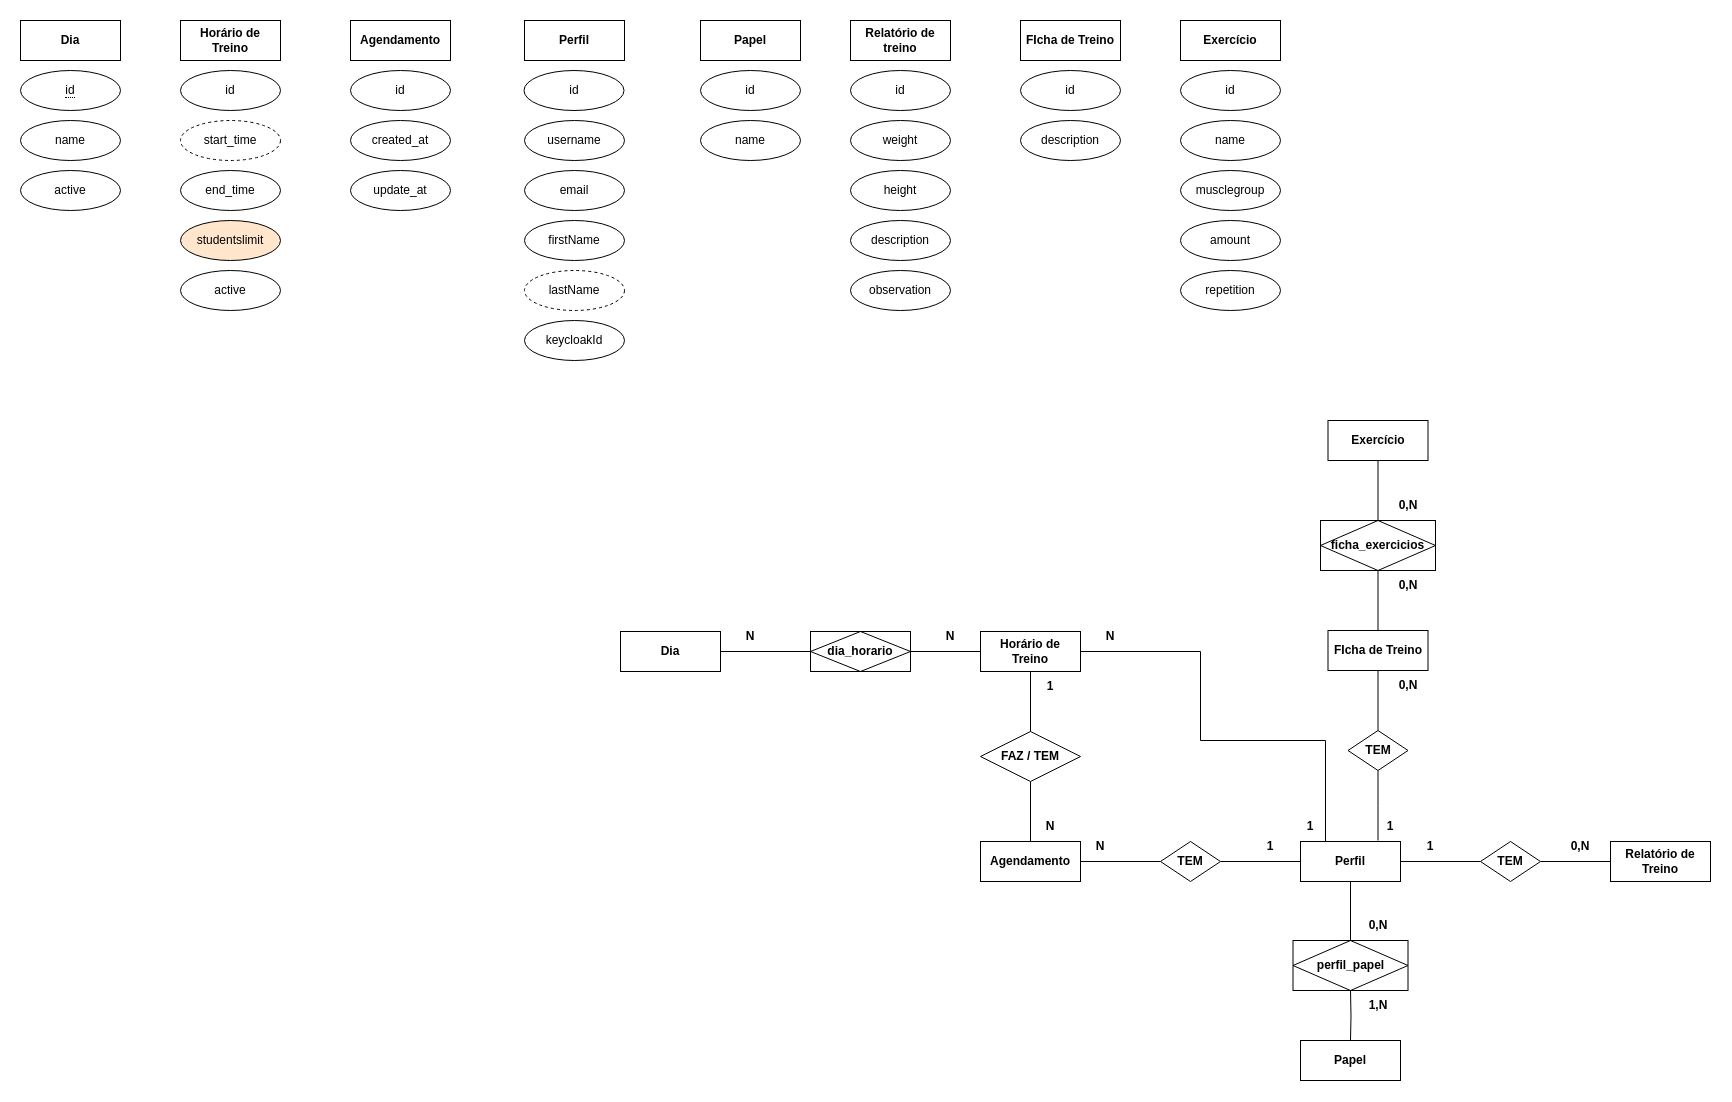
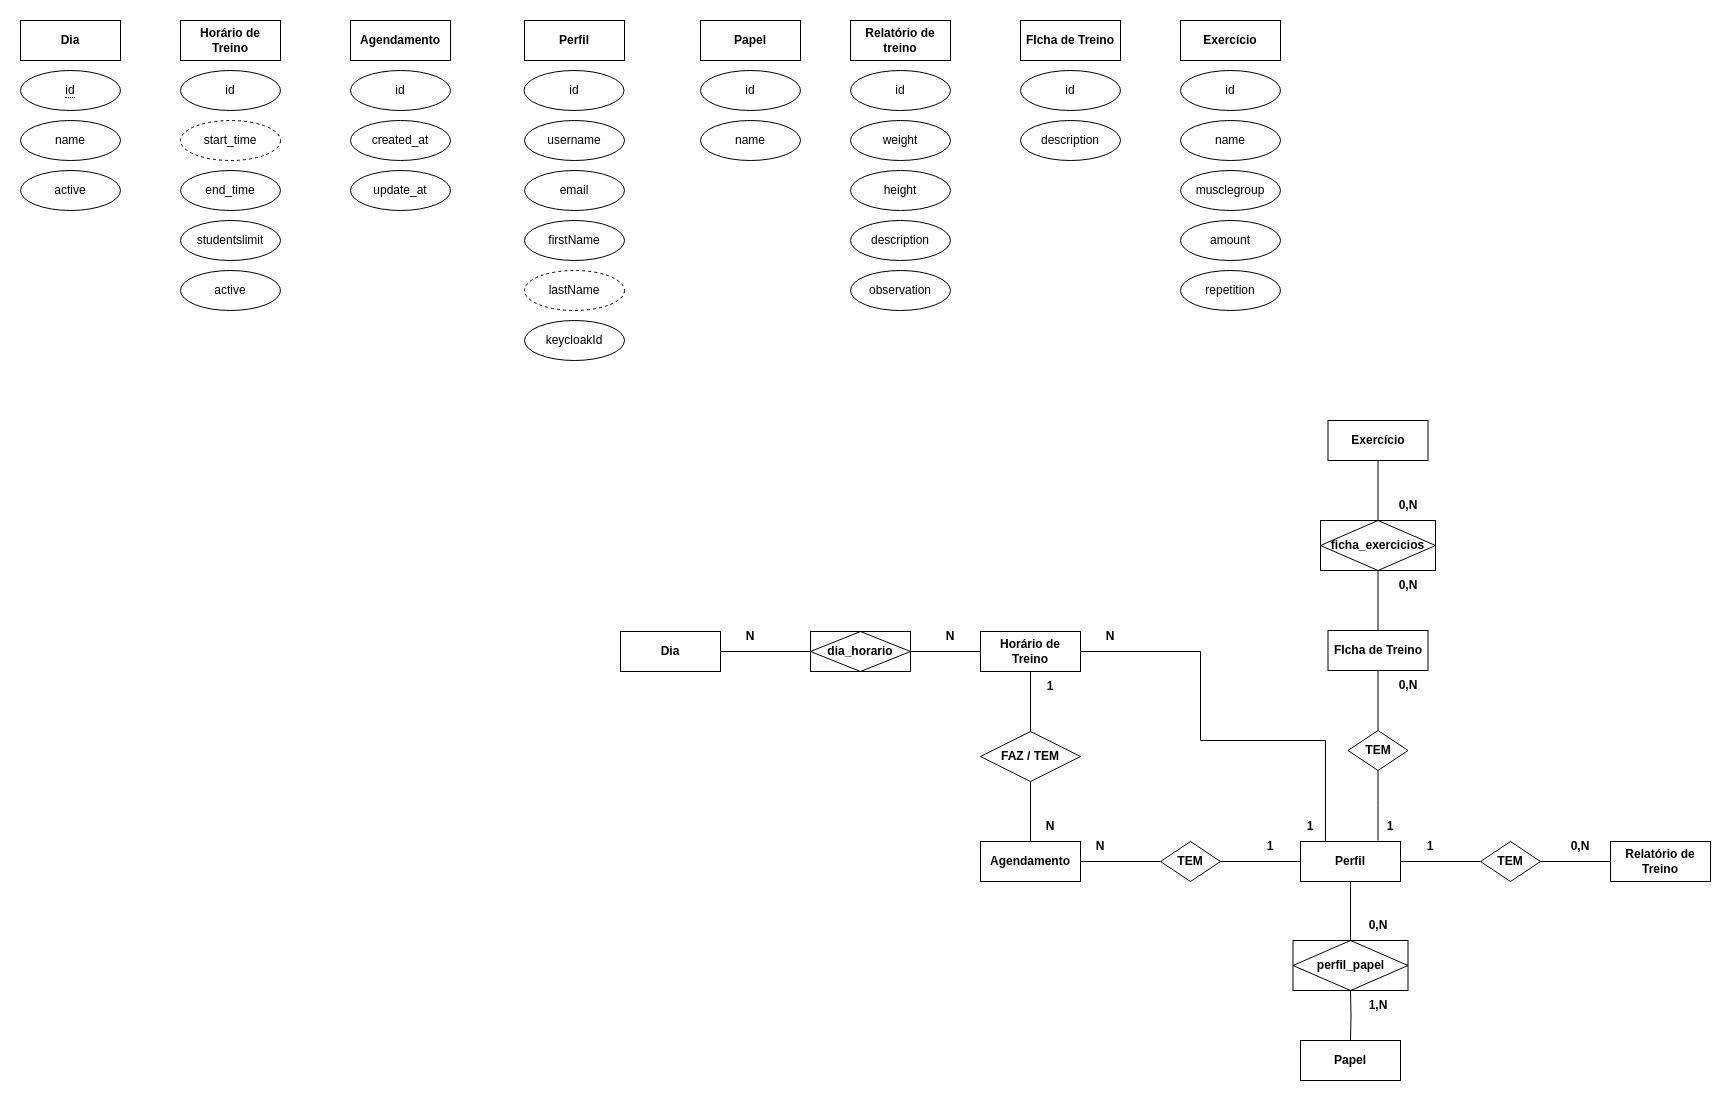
node "studentslimit": fillcolor #ffe6cc -> #ffffff
